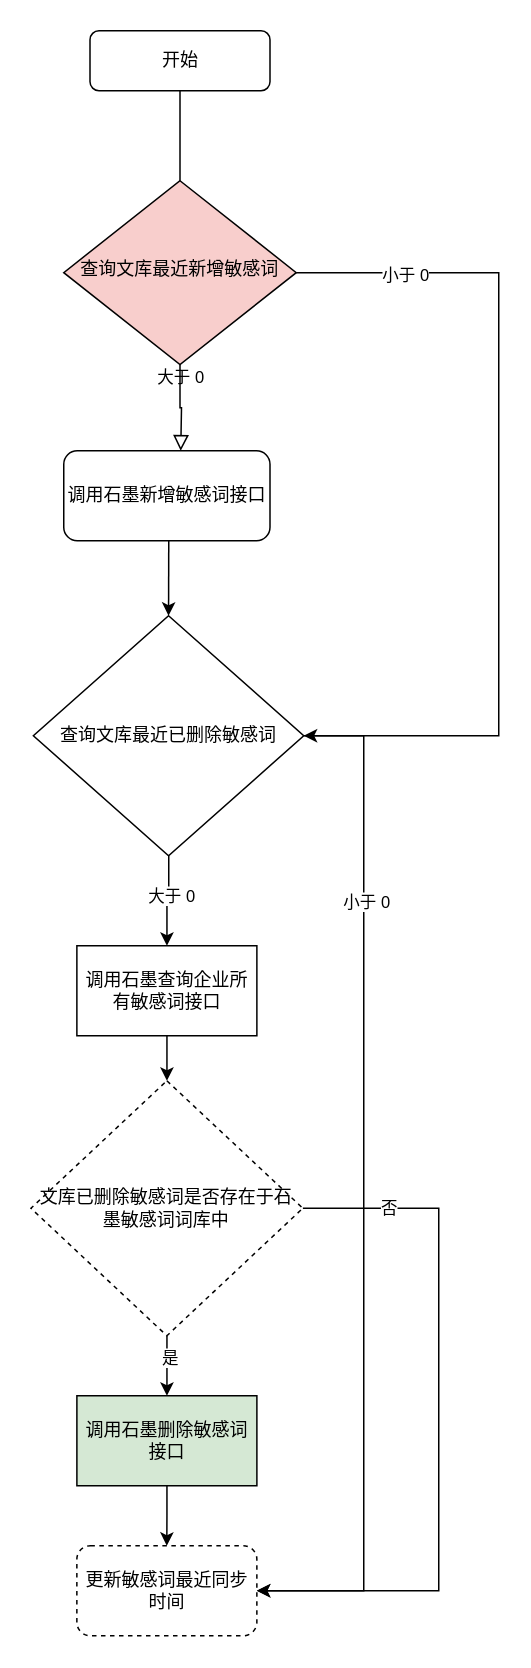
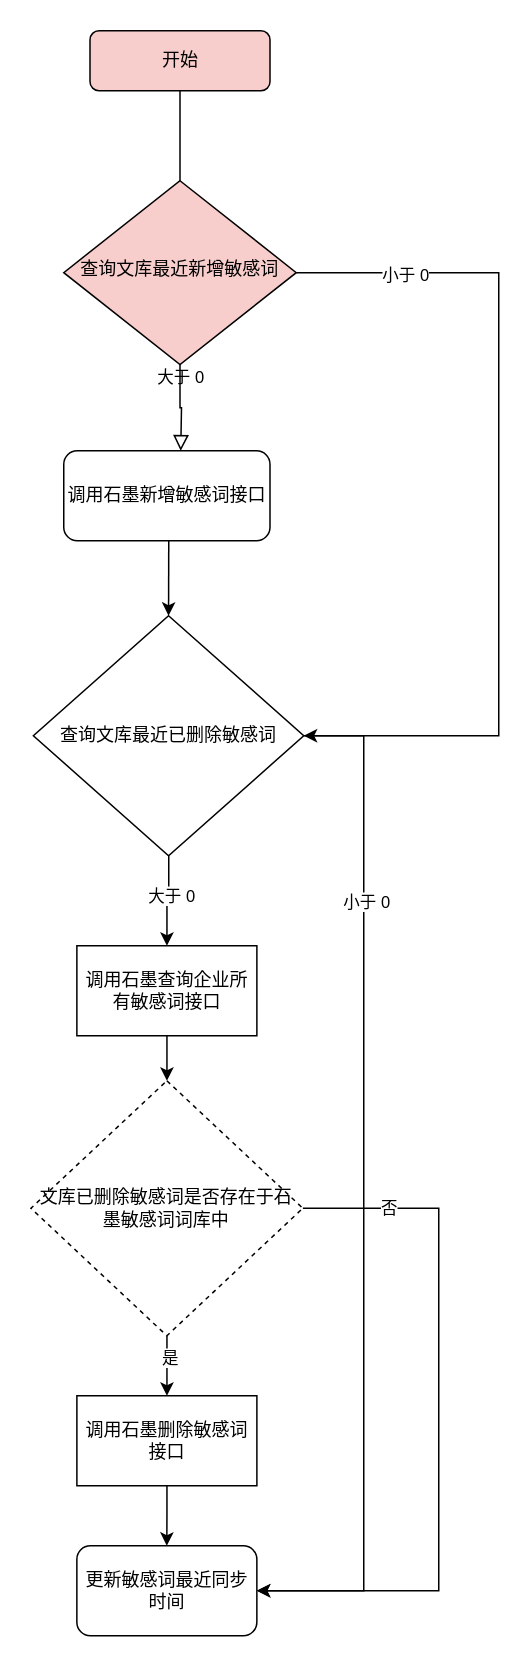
node "开始": fillcolor #ffffff -> #f8cecc
node "调用石墨删除敏感词接口": fillcolor #d5e8d4 -> #ffffff
node "更新敏感词最近同步时间": style dashed -> solid
